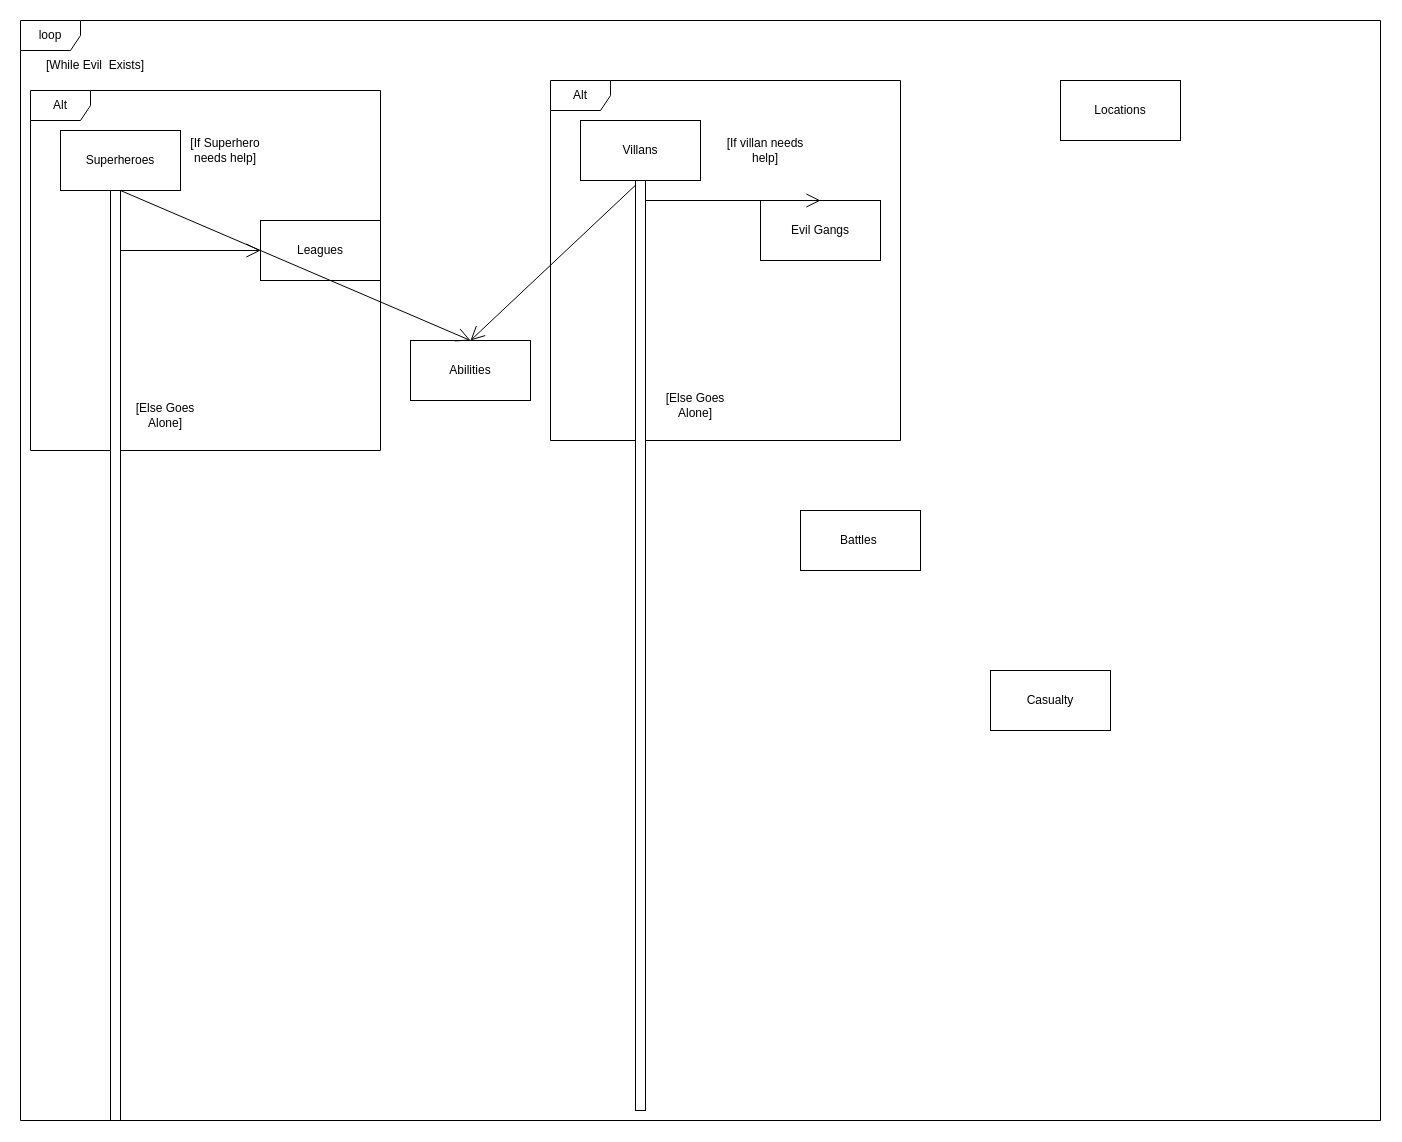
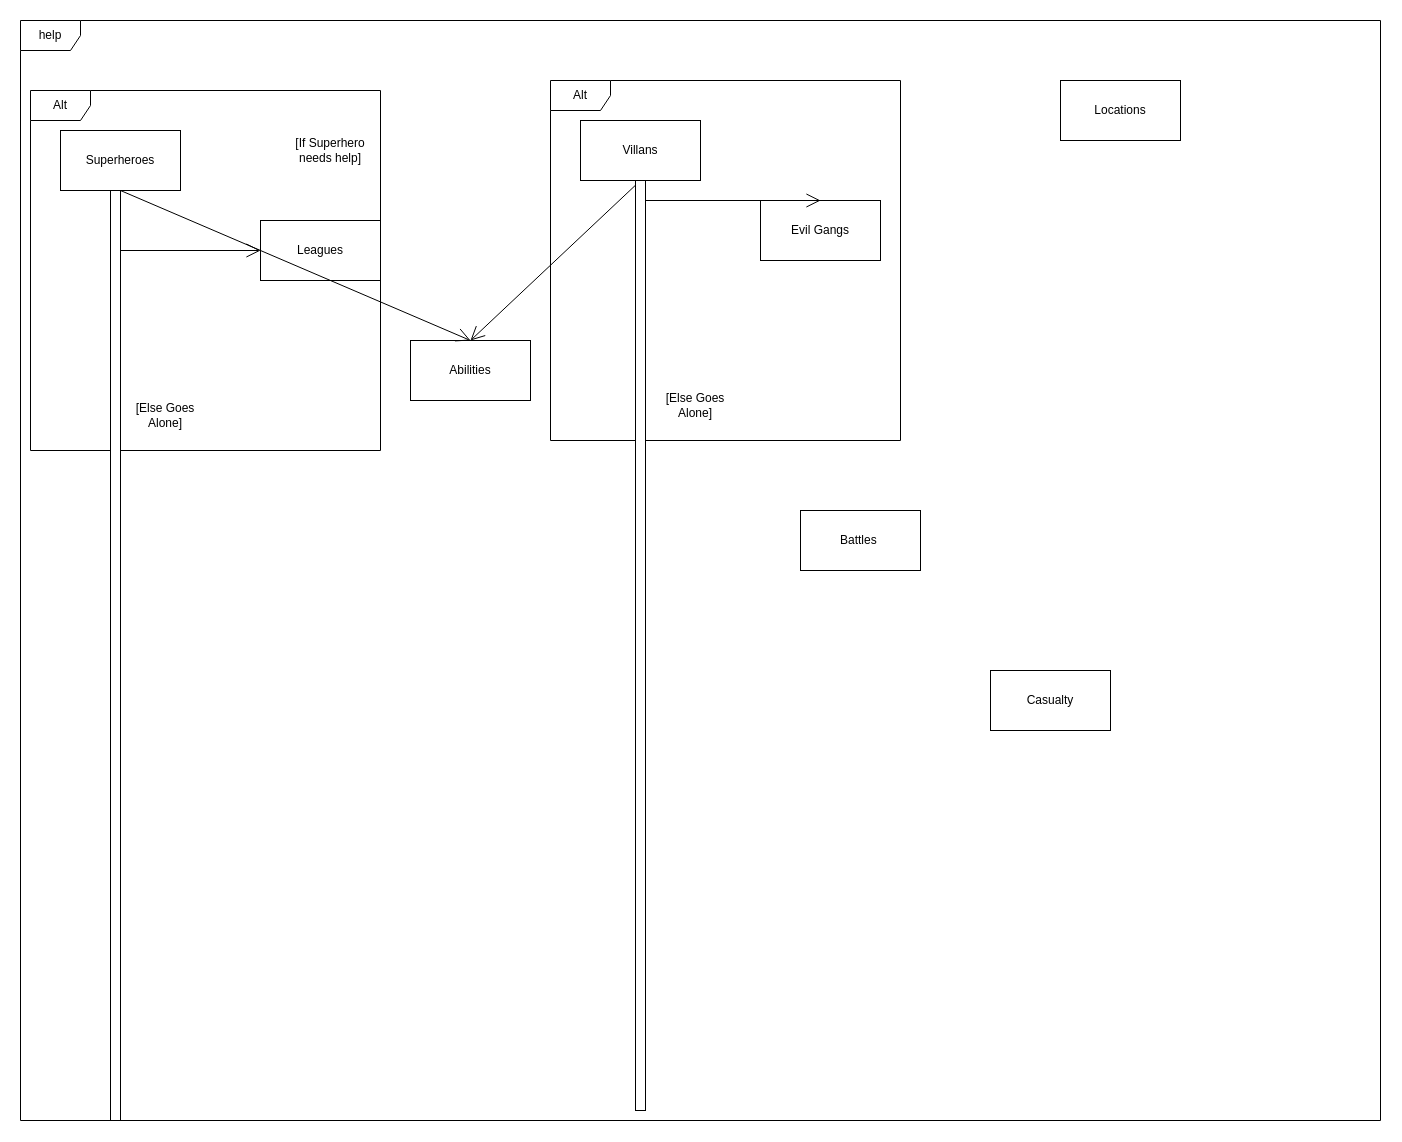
node "loop": label "loop" -> "help"
node "[While Evil Exists]": removed
node "[If Superhero needs help]": moved (226, 151) -> (331, 151)
node "[If villan needs help]": removed
